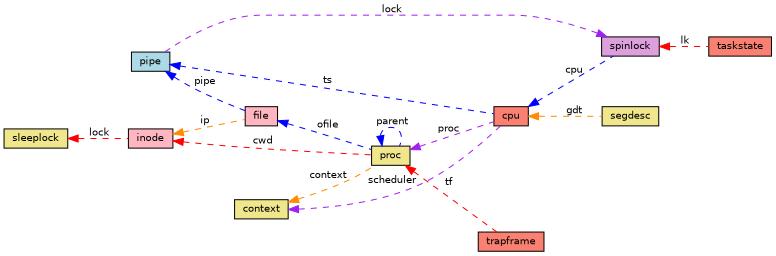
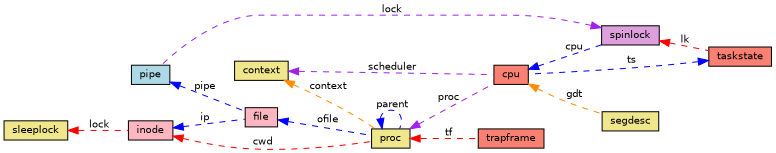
edge "cpu" -> "pipe": now "cpu" -> "taskstate"
edge "file" -> "inode": color darkorange -> blue
